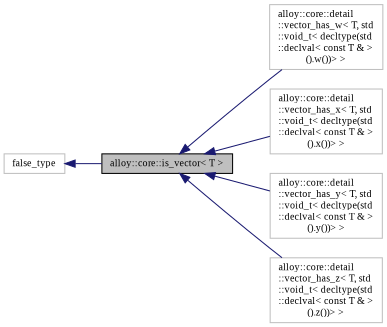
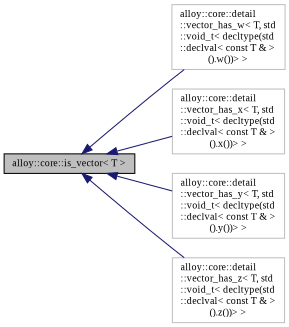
node "false_type": removed
